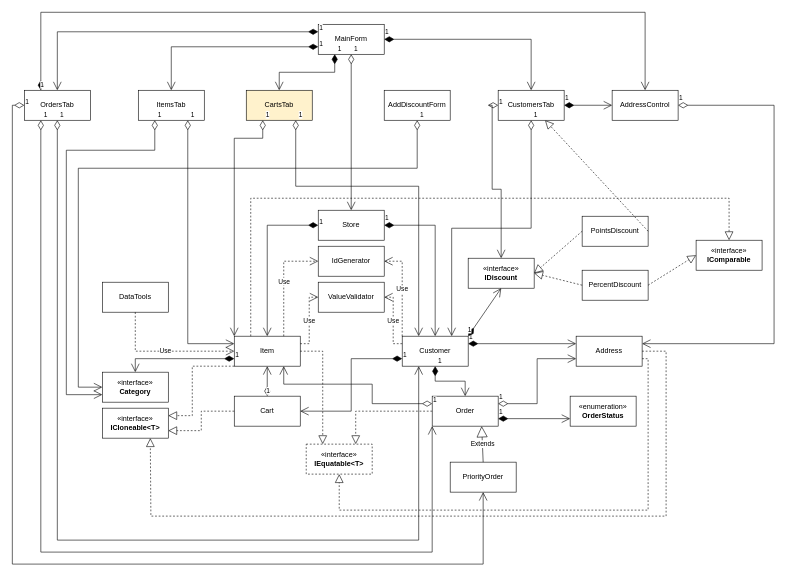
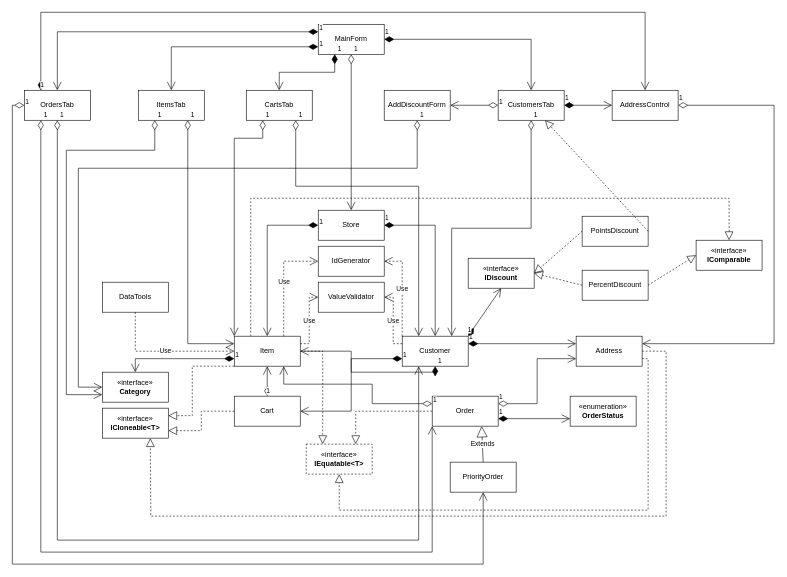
node "CartsTab": fillcolor #fff2cc -> #ffffff
edge "CustomersTab" -- "«interface» IDiscount": now "CustomersTab" -- "AddDiscountForm"
edge "Customer" -- "Order": now "Customer" -- "Item"
